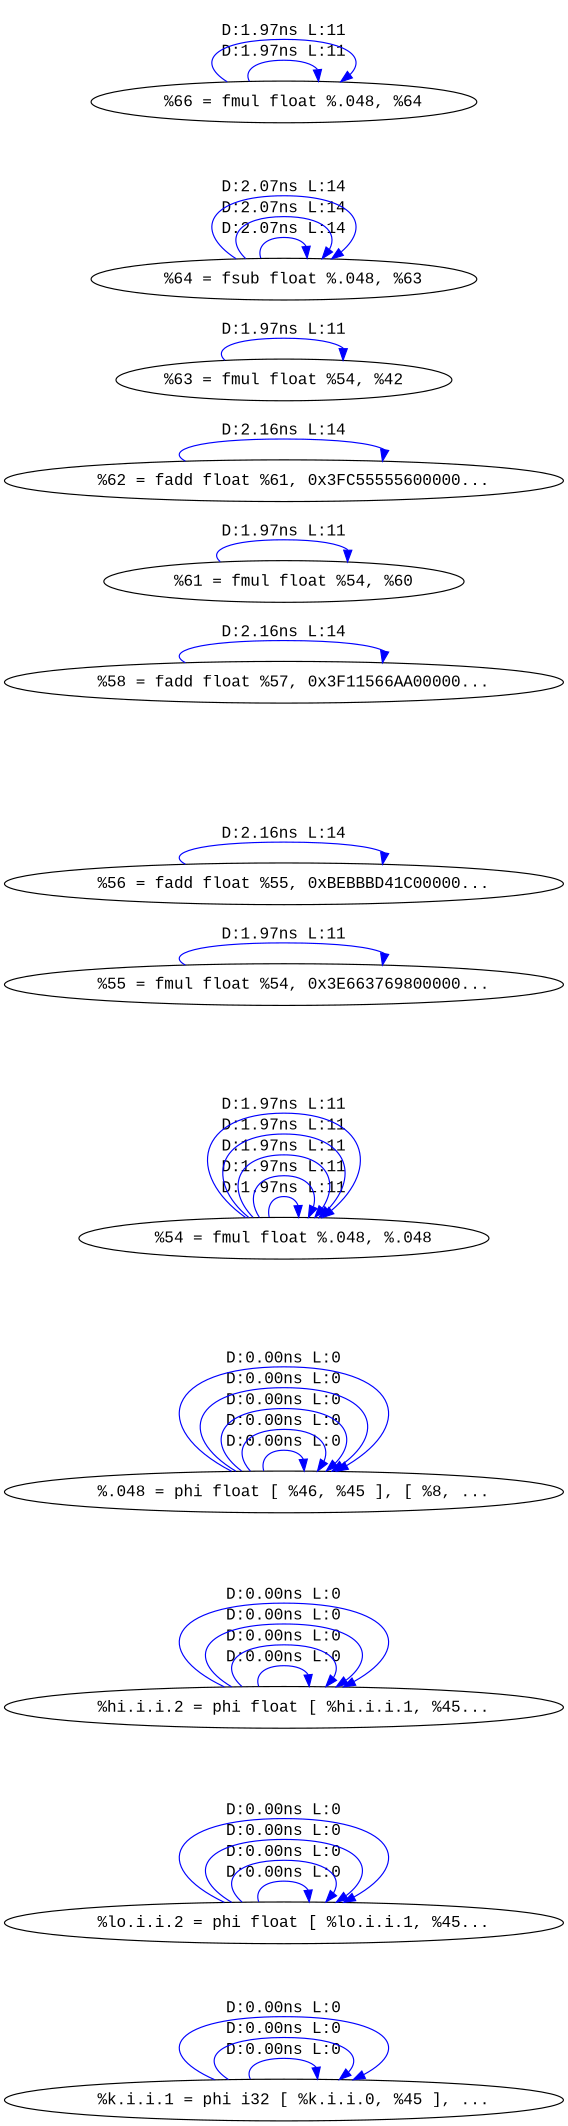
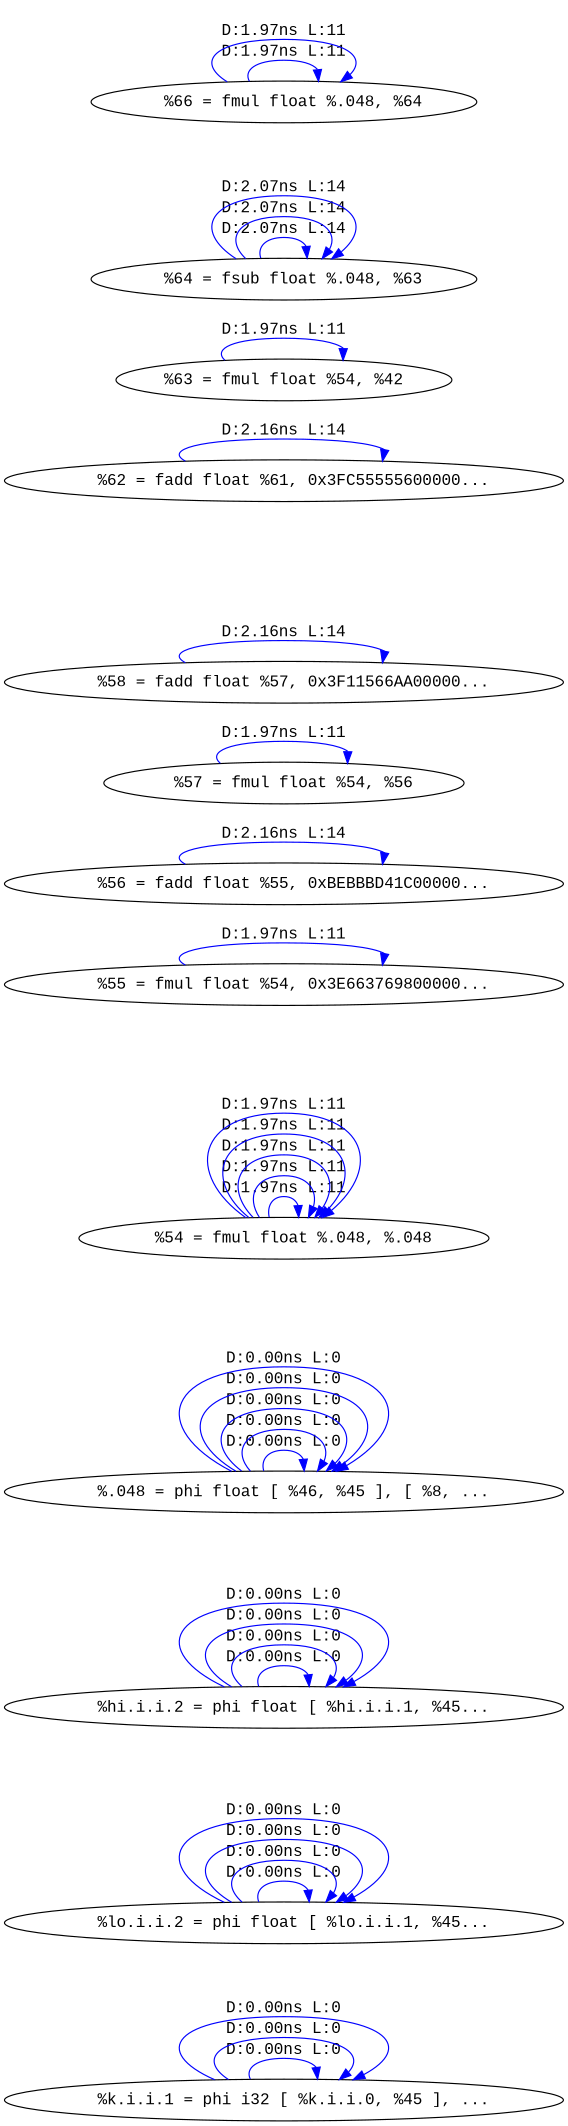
node "%61 = fmul float %54, %60": removed
node "%57 = fmul float %54, %56": added
